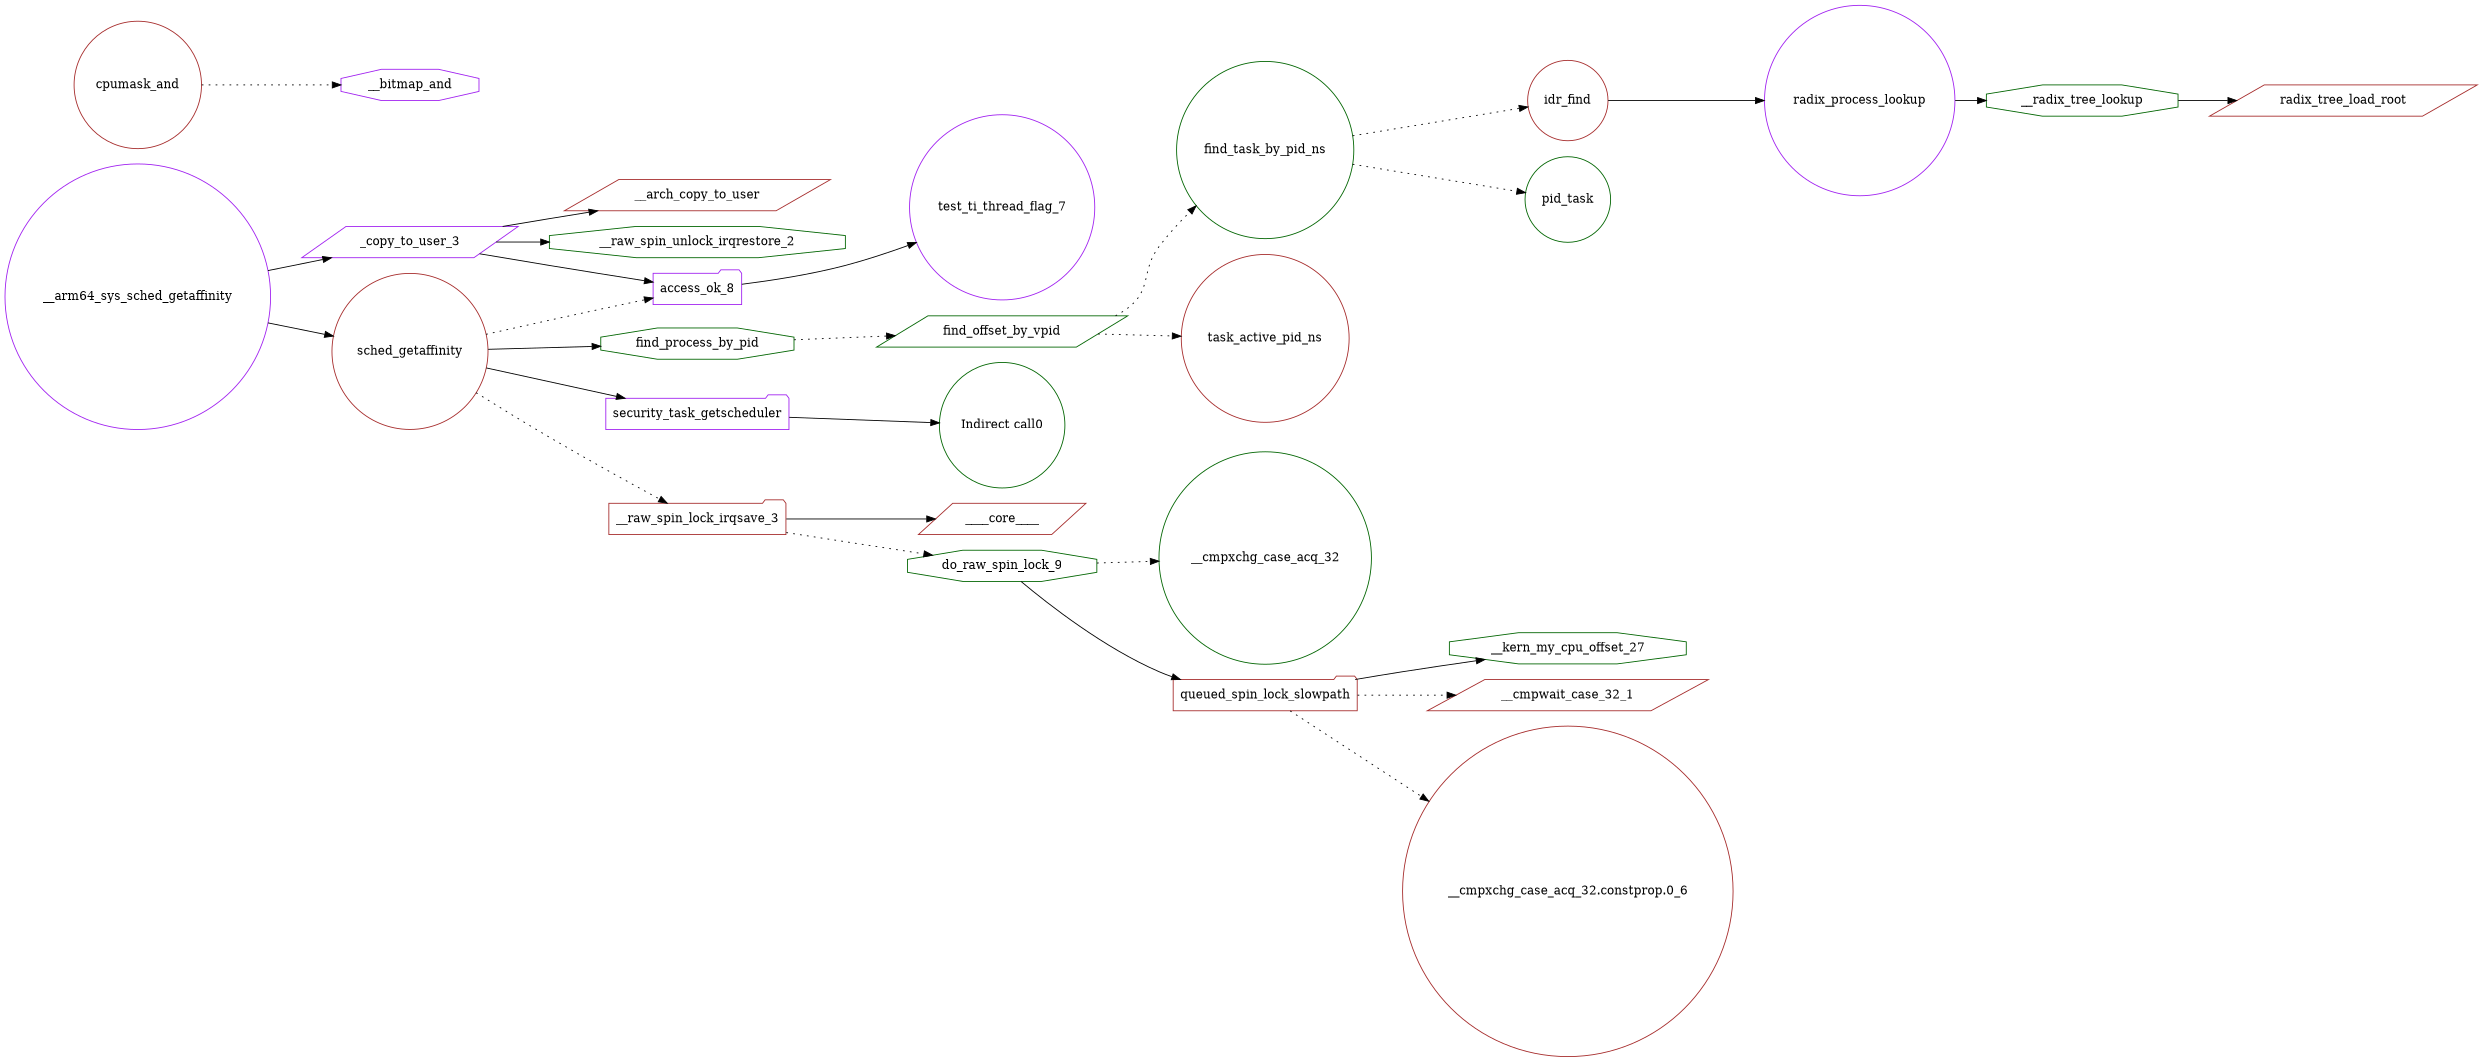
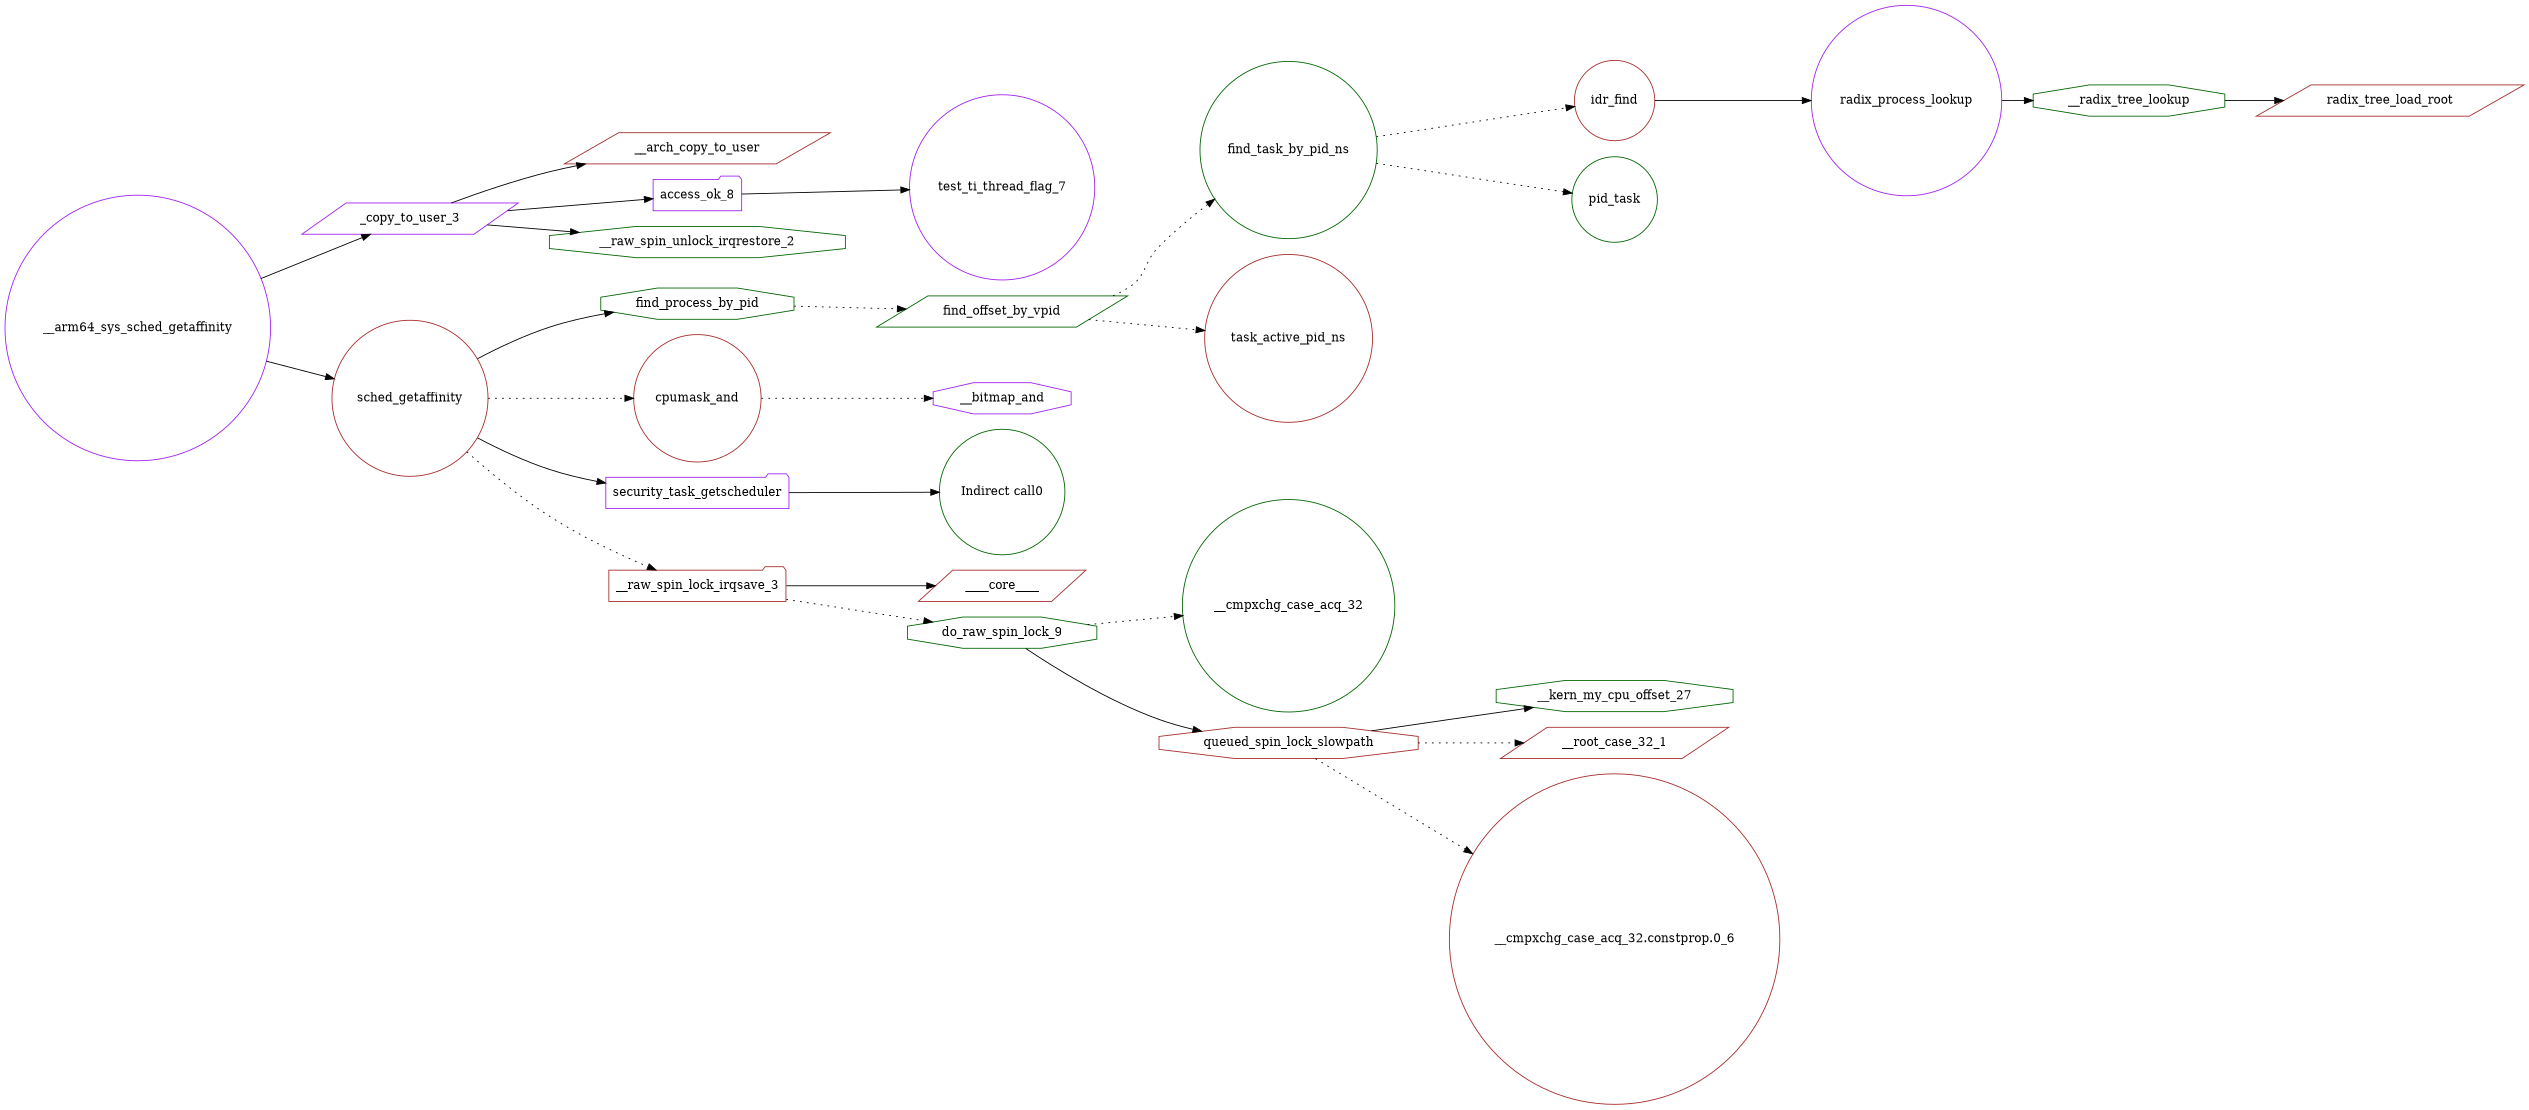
edge "sched_getaffinity" -> "access_ok_8": now "sched_getaffinity" -> "cpumask_and"
node "queued_spin_lock_slowpath": shape folder -> octagon
node "__cmpwait_case_32_1": label "__cmpwait_case_32_1" -> "__root_case_32_1"
